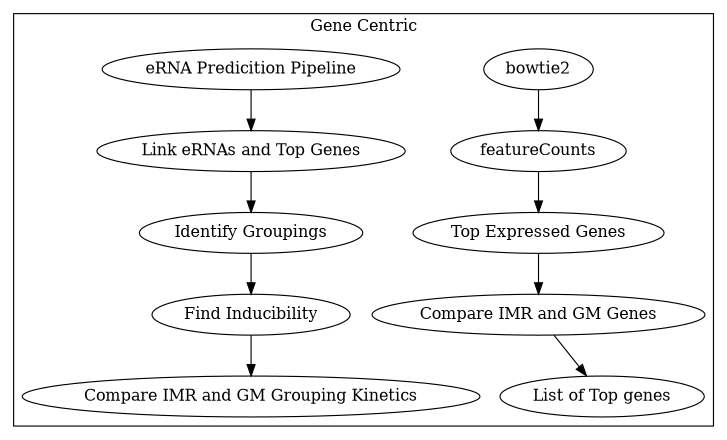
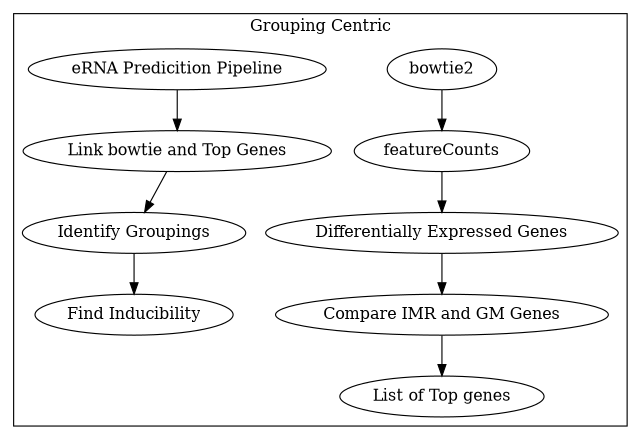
cluster "Gene Centric": label "Gene Centric" -> "Grouping Centric"
node "Link eRNAs and Top Genes": label "Link eRNAs and Top Genes" -> "Link bowtie and Top Genes"
node "Top Expressed Genes": label "Top Expressed Genes" -> "Differentially Expressed Genes"
node "Compare IMR and GM Grouping Kinetics": removed
